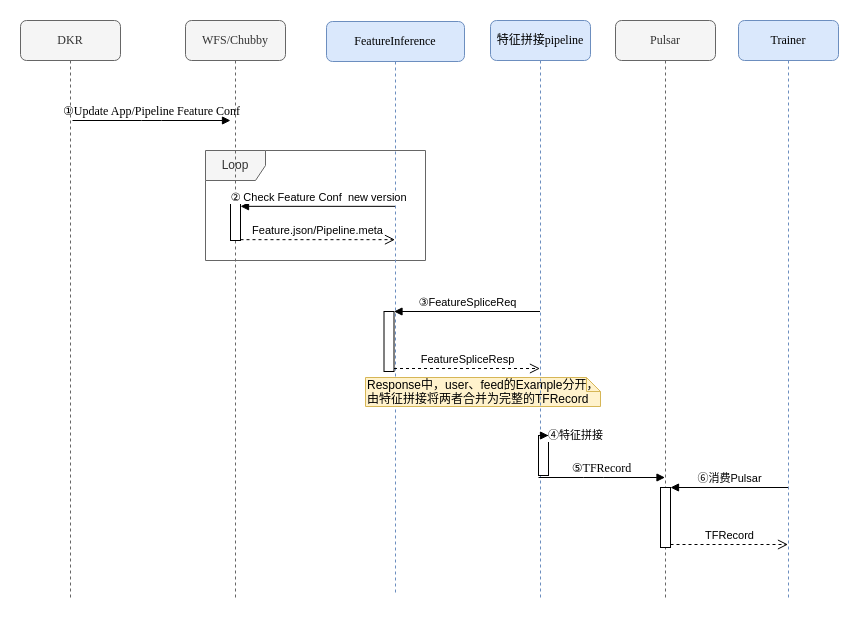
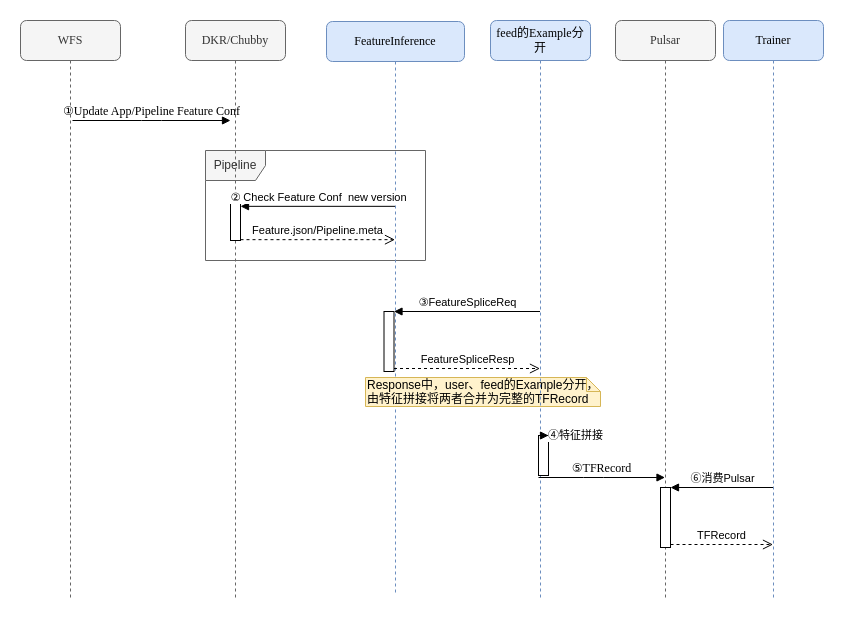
node "DKR": label "DKR" -> "WFS"
node "WFS/Chubby": label "WFS/Chubby" -> "DKR/Chubby"
node "特征拼接pipeline": label "特征拼接pipeline" -> "feed的Example分开"
node "Loop": label "Loop" -> "Pipeline"
node "Trainer": moved (789, 311) -> (774, 311)
